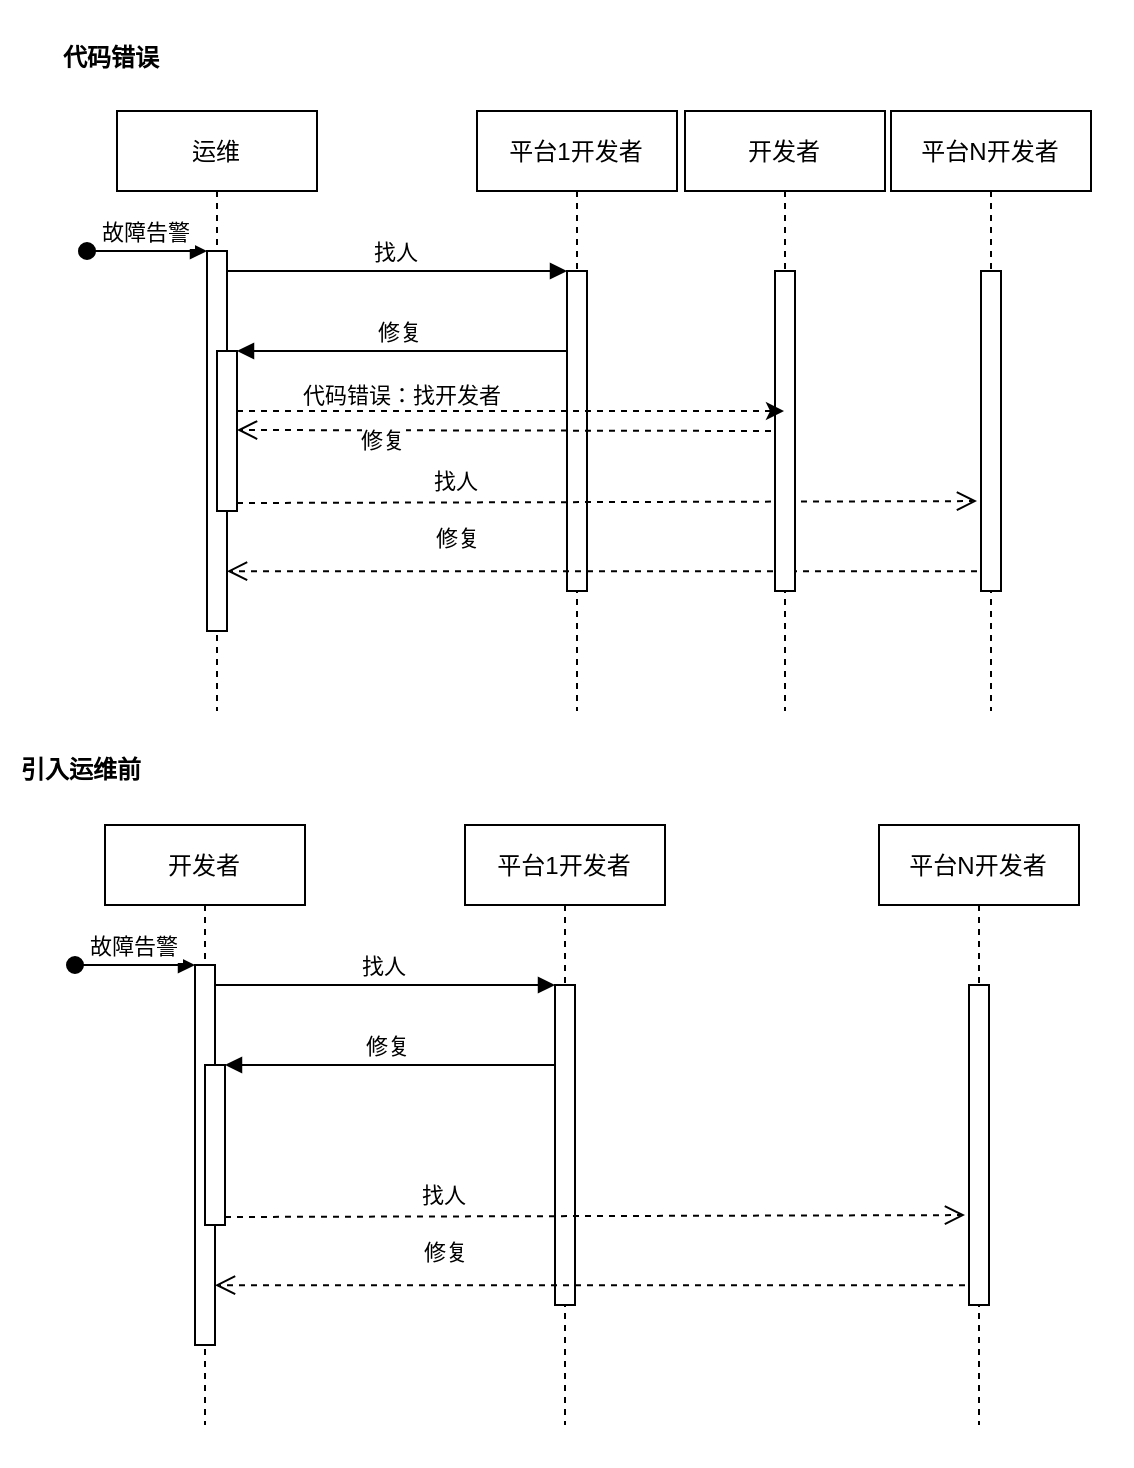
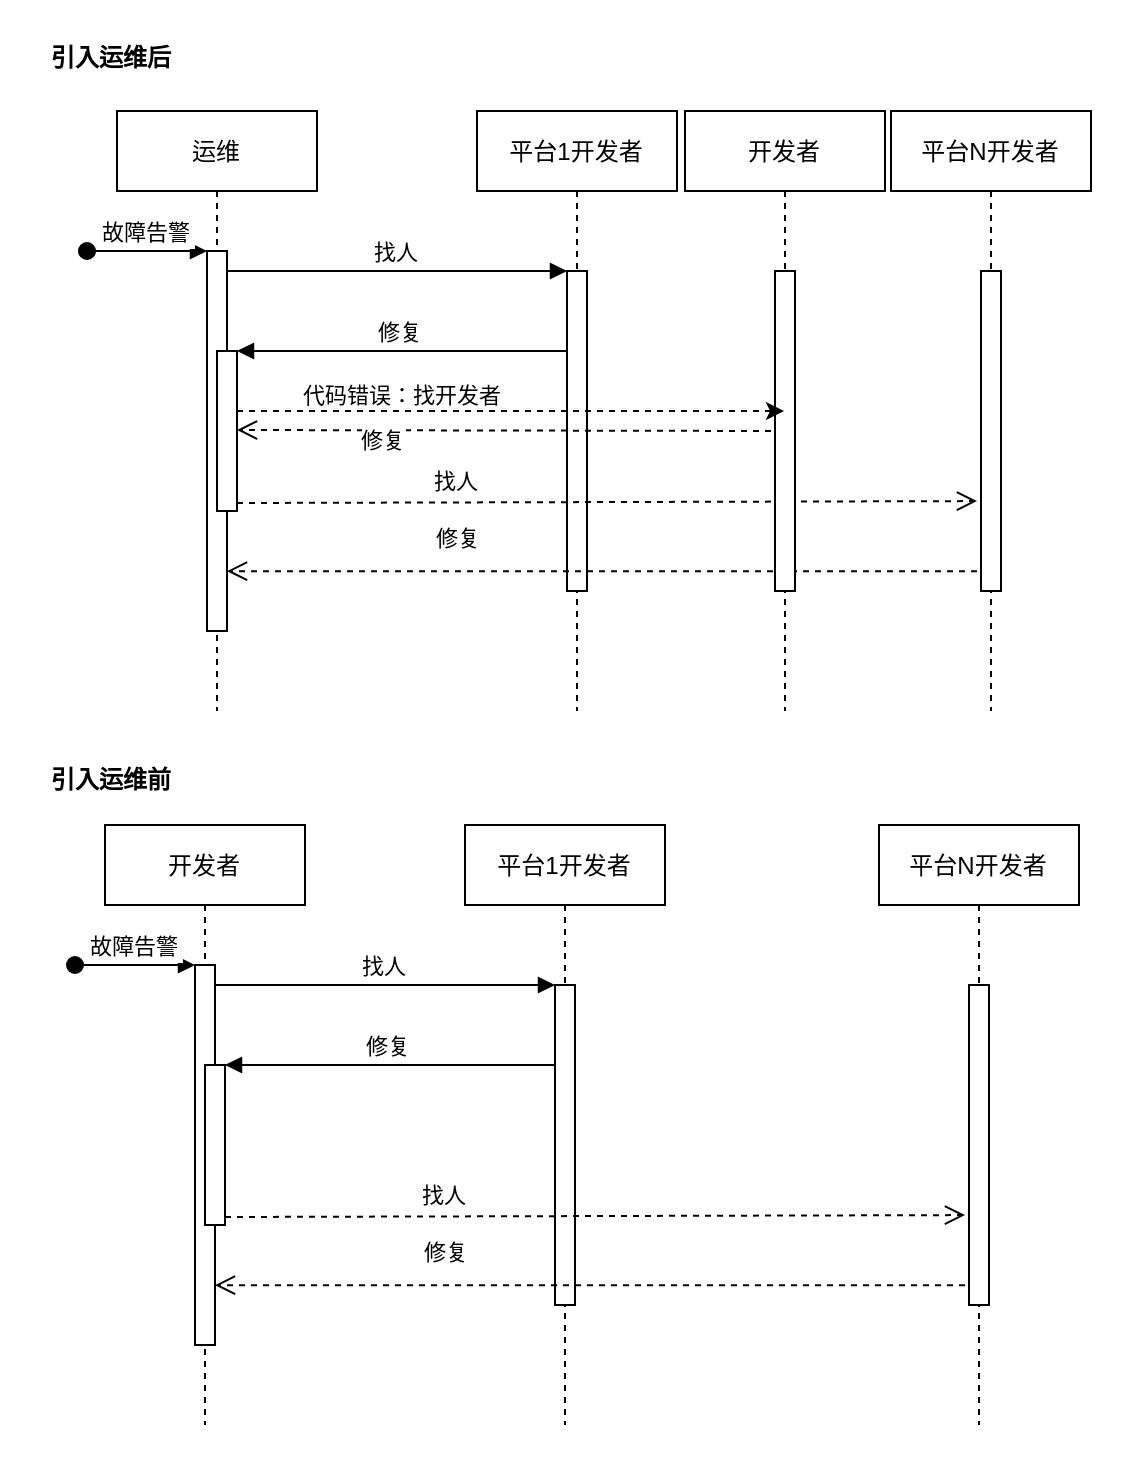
node "代码错误": label "代码错误" -> "引入运维后"
node "引入运维前": moved (81, 771) -> (111, 781)
